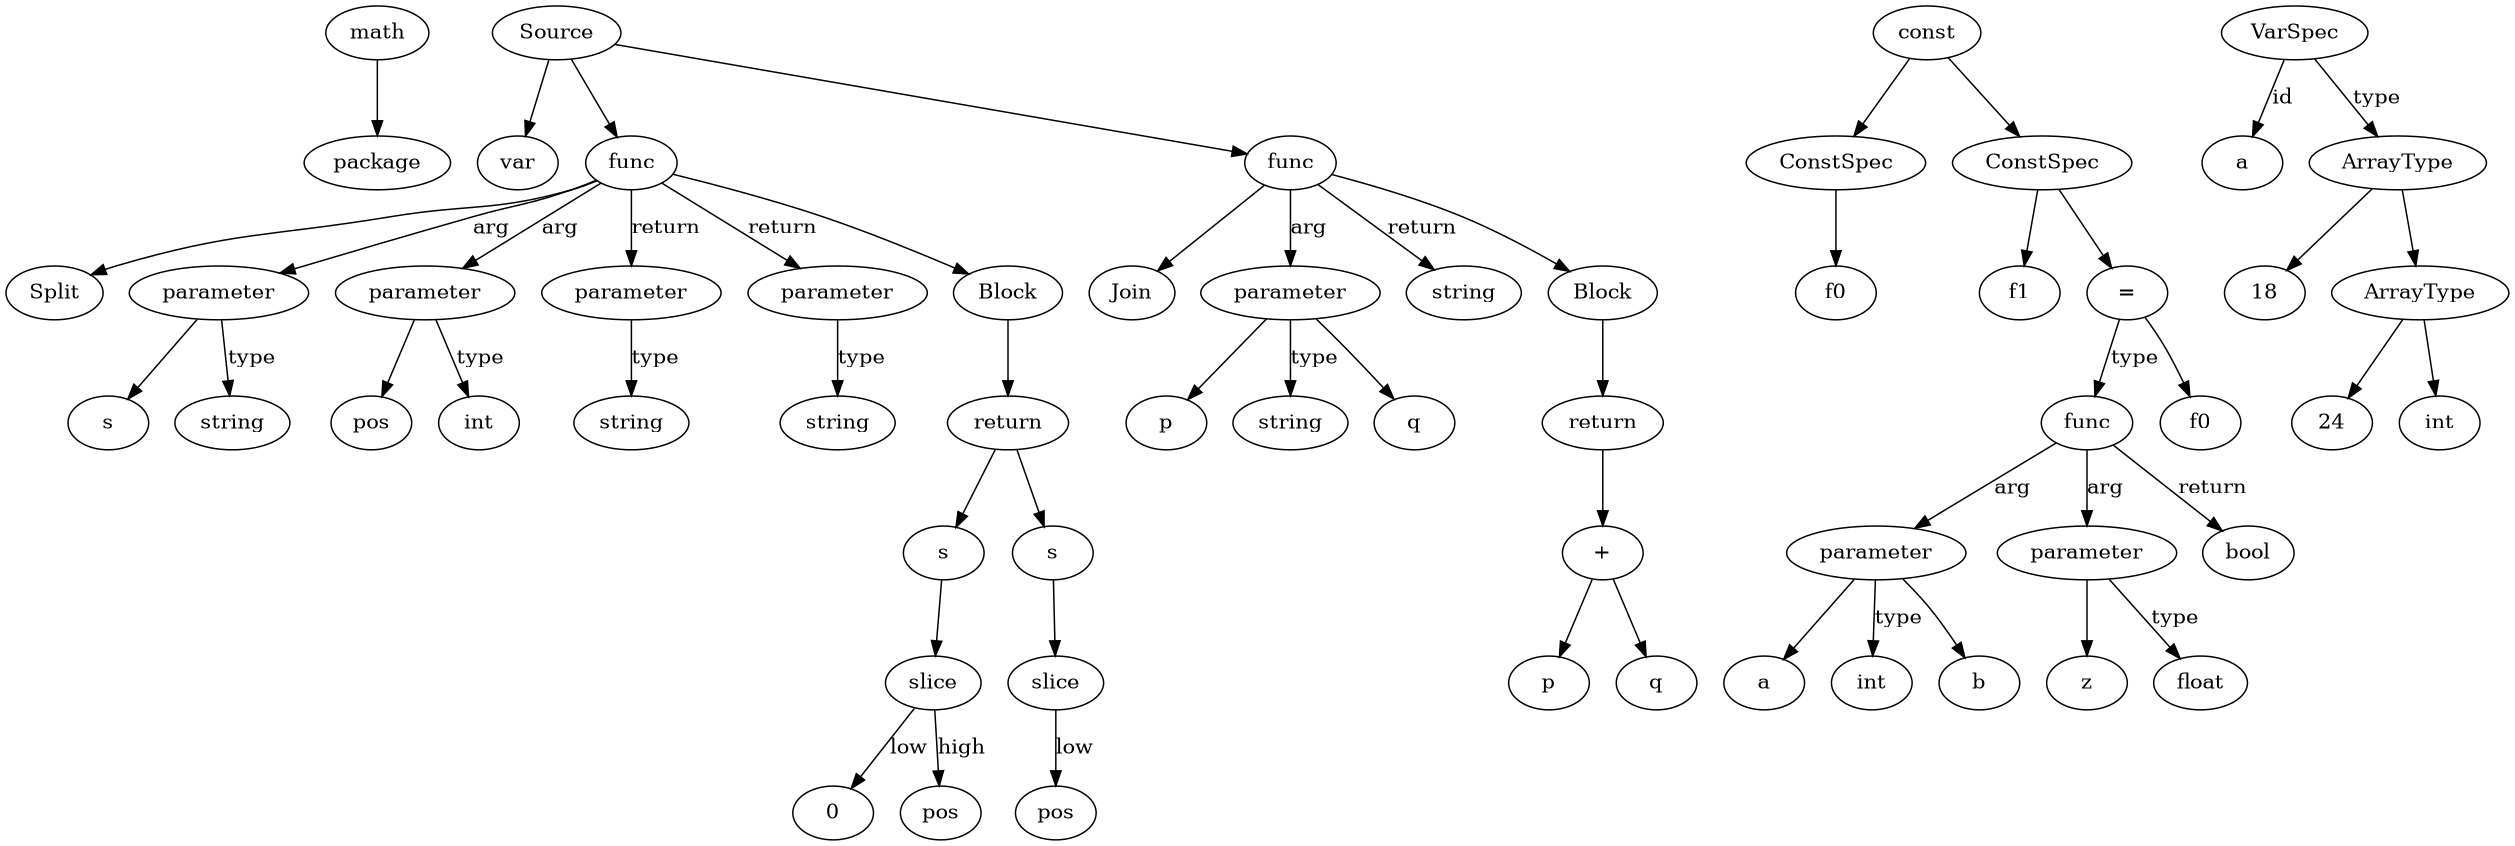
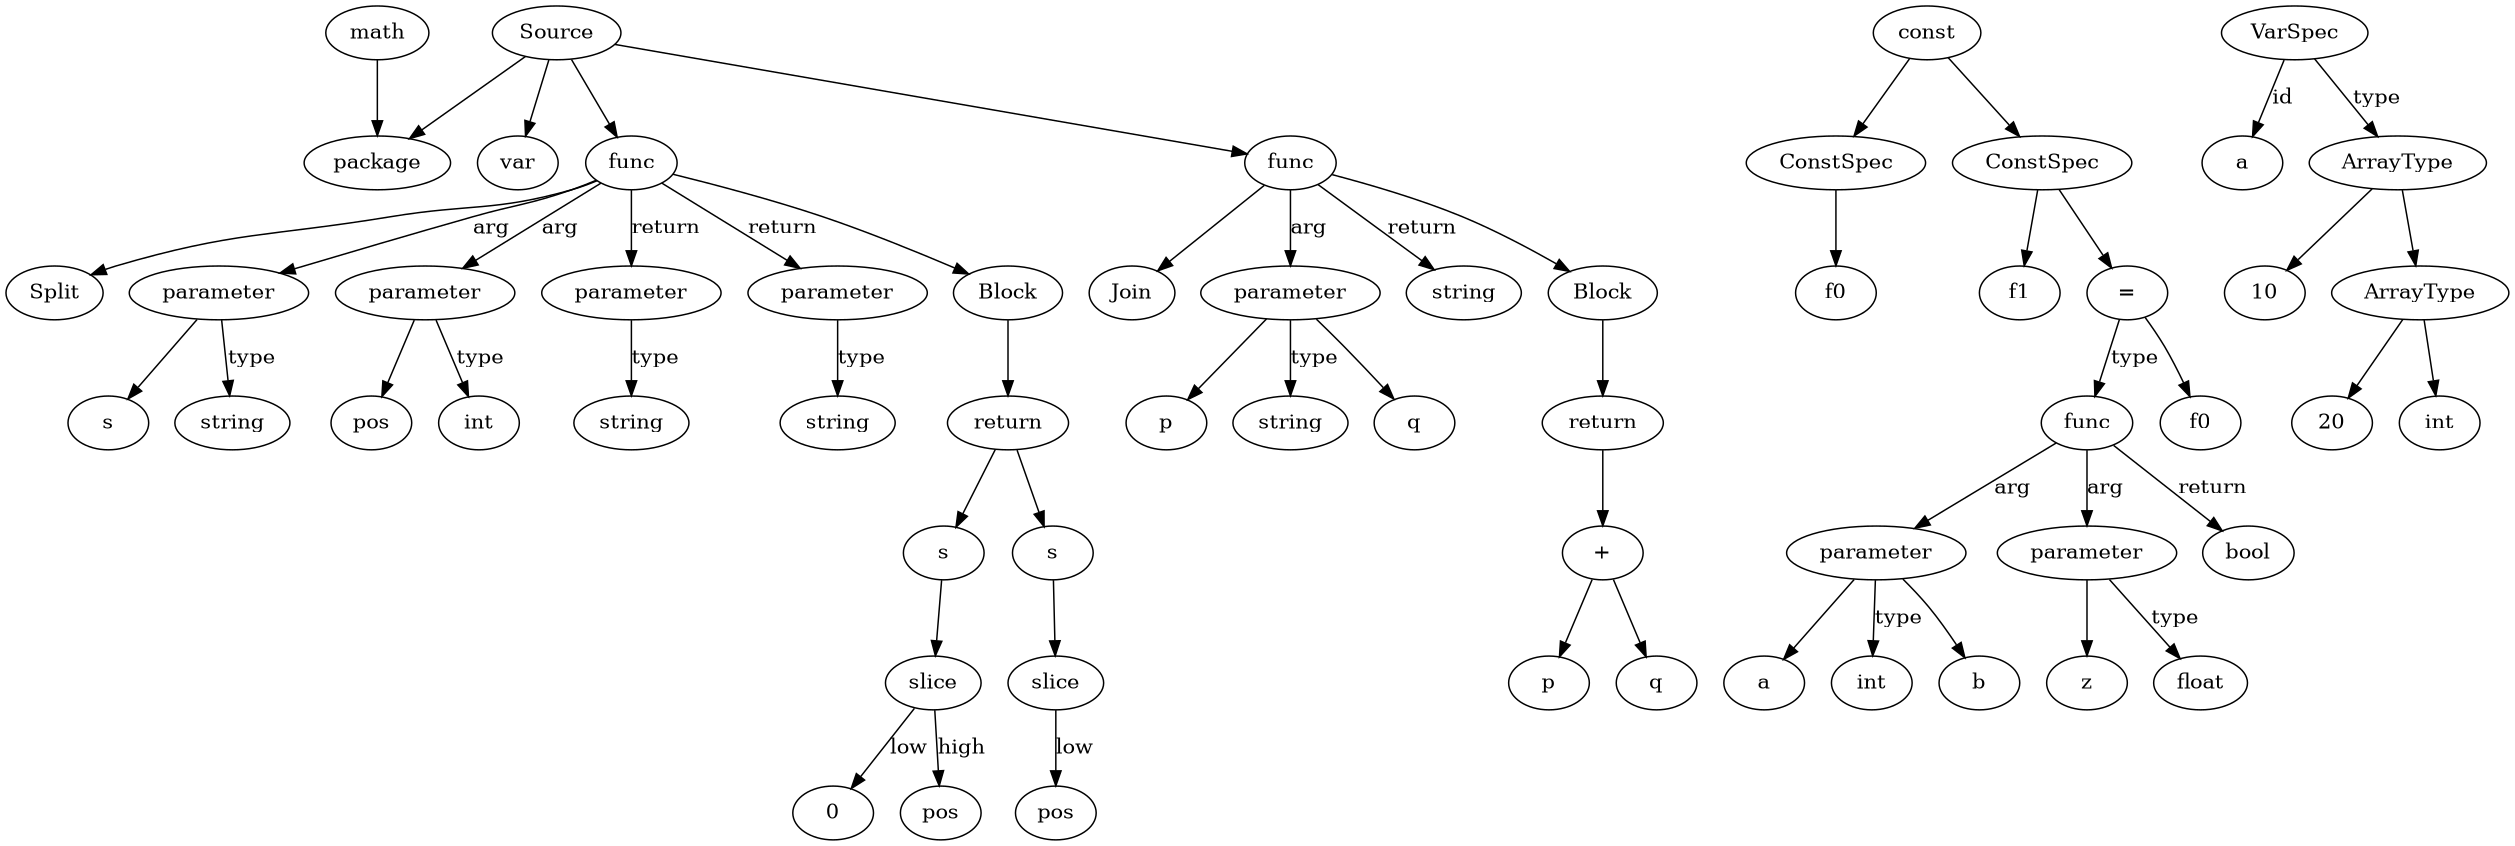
edge "Source" -> "package": added
node "18": label "18" -> "10"
node "24": label "24" -> "20"
